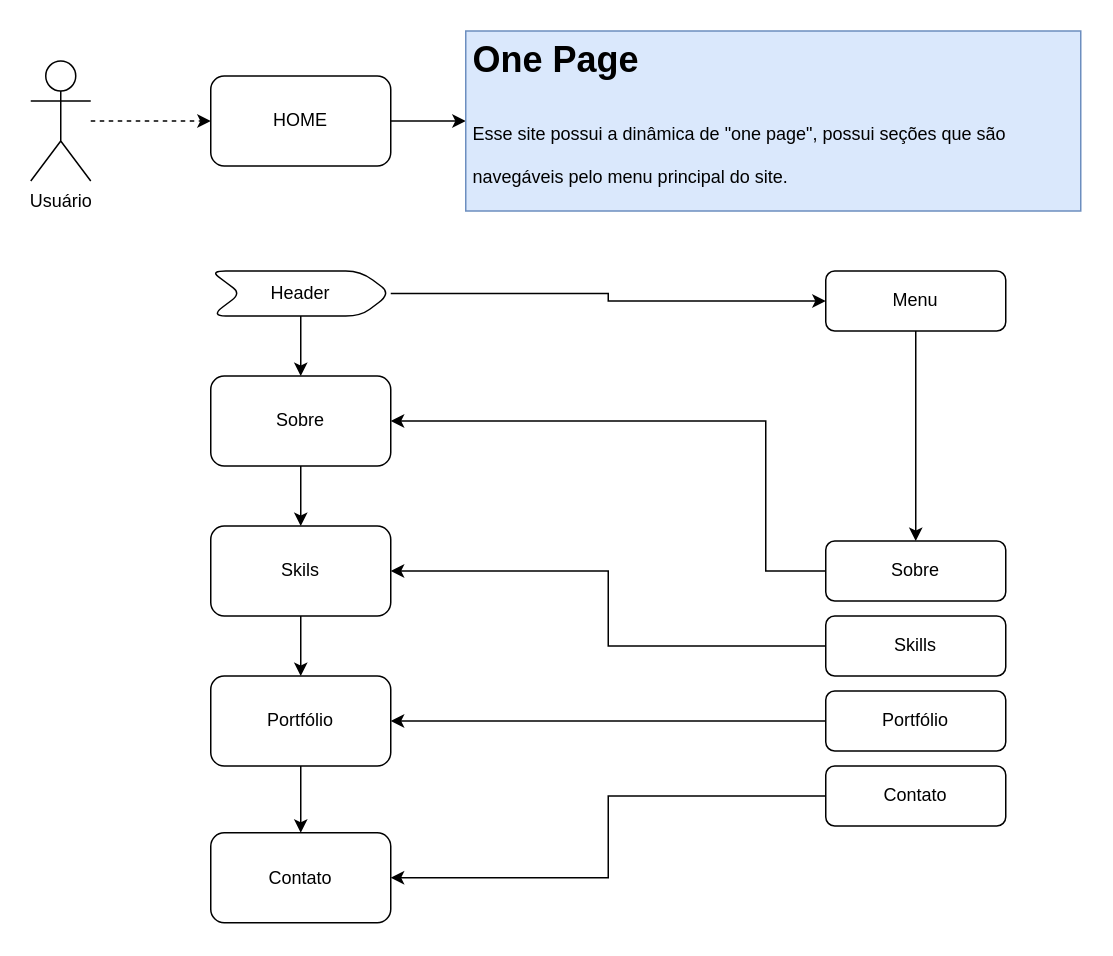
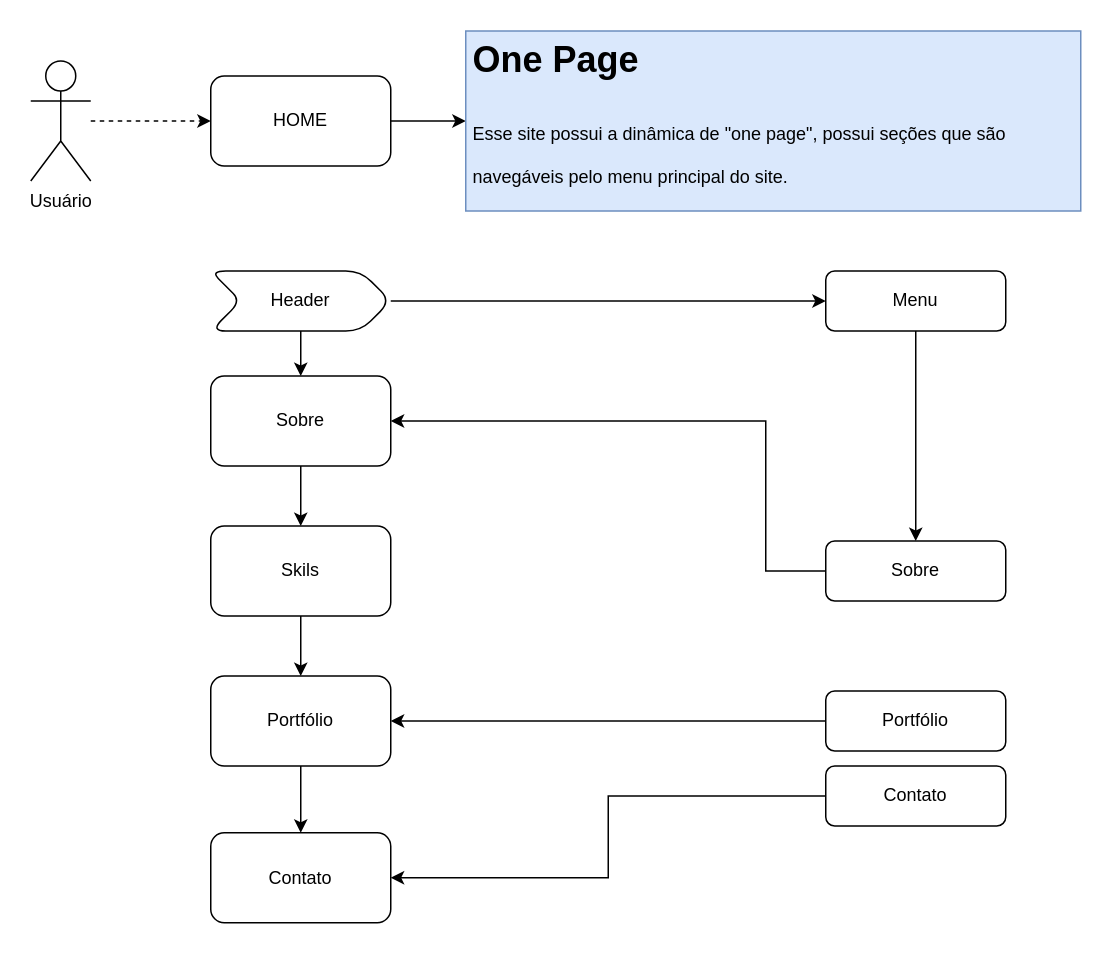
node "Header": size 180x45 -> 180x60
edge "Skills" -> "Skils": removed
node "Skills": removed
